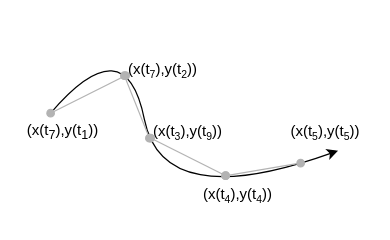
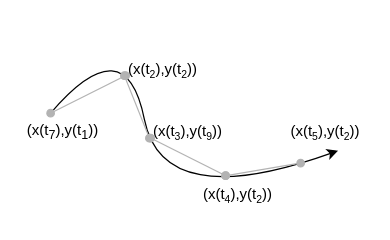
node "(x(t7),y(t2))": label "(x(t7),y(t2))" -> "(x(t2),y(t2))"
node "(x(t5),y(t5))": label "(x(t5),y(t5))" -> "(x(t5),y(t2))"
node "(x(t4),y(t4))": label "(x(t4),y(t4))" -> "(x(t4),y(t2))"
